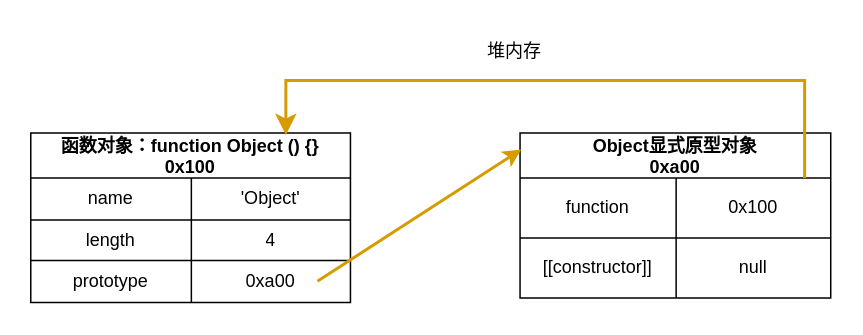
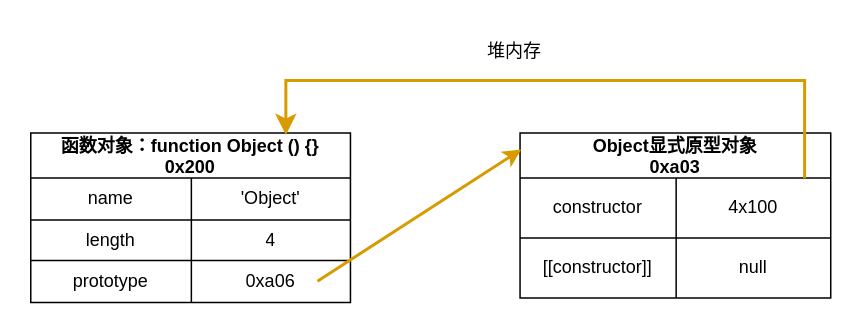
node "函数对象：function Object () {} 0x100": label "函数对象：function Object () {} 0x100" -> "函数对象：function Object () {} 0x200"
node "Object显式原型对象 0xa00": label "Object显式原型对象 0xa00" -> "Object显式原型对象 0xa03"
node "function": label "function" -> "constructor"
node "0x100": label "0x100" -> "4x100"
node "0xa00": label "0xa00" -> "0xa06"
